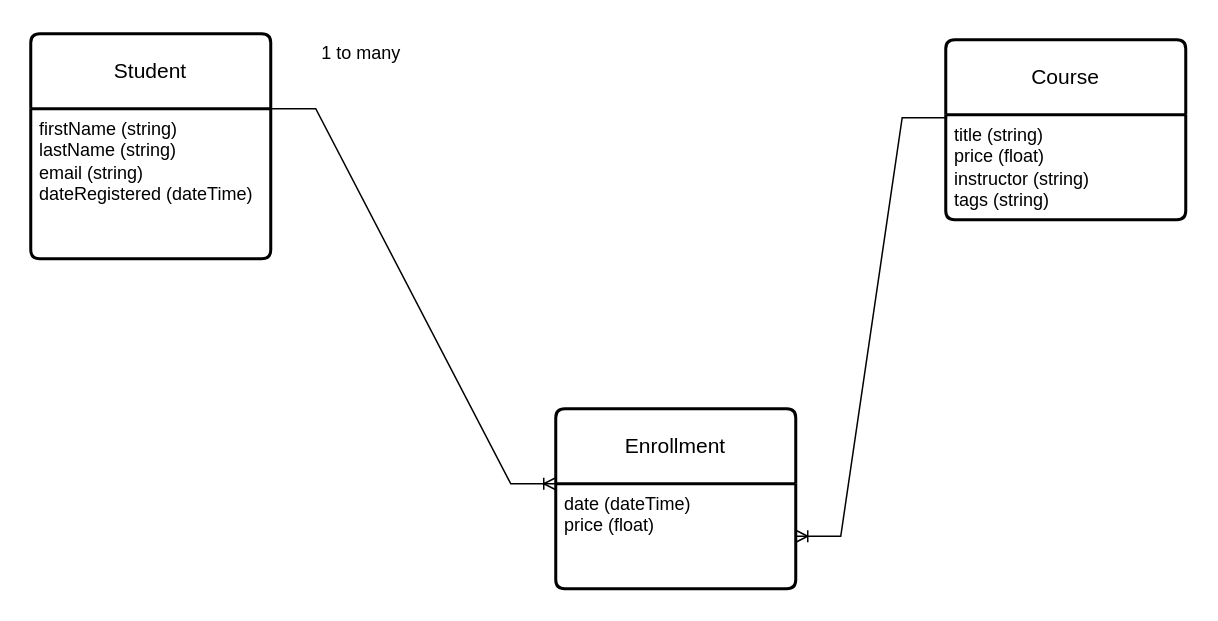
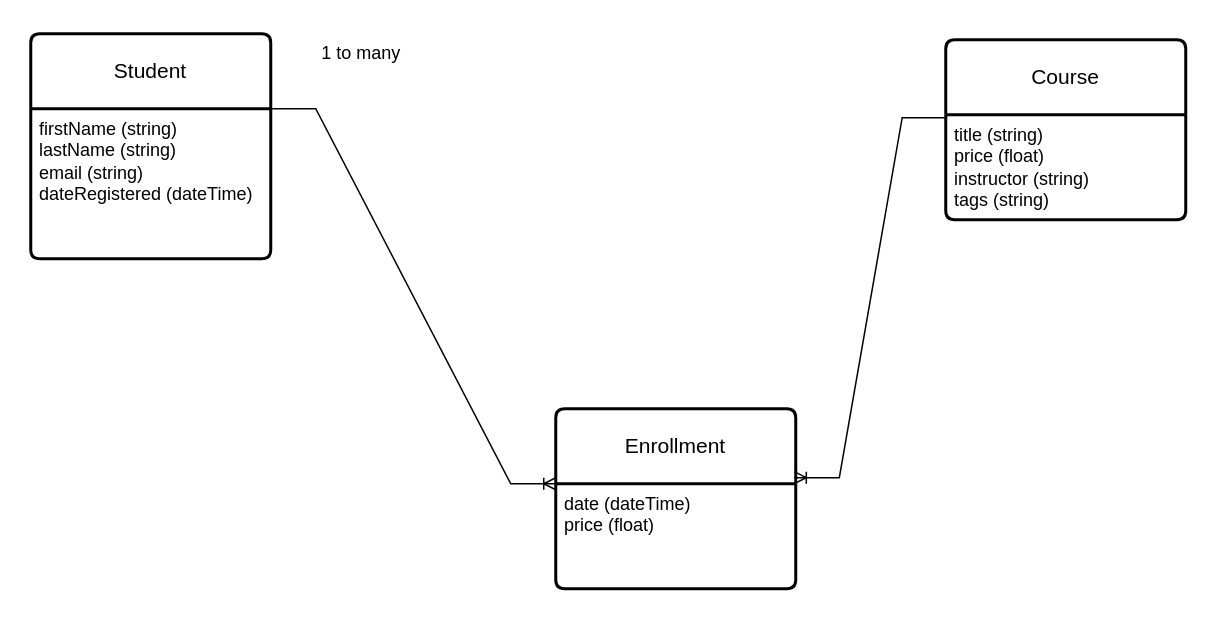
edge "Course" -> "date (dateTime) price (float)": now "Course" -> "Enrollment"
